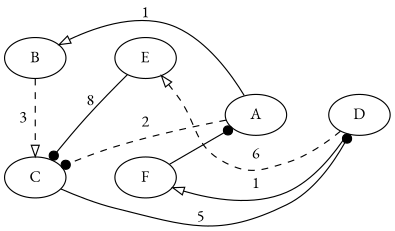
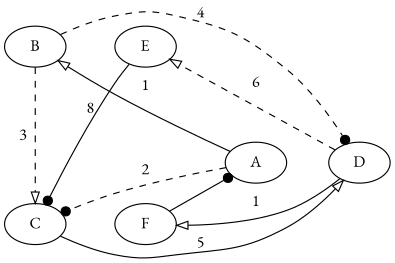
edge "B" -> "D": added, label "4"
edge "C" -> "D": arrowhead dot -> onormal
